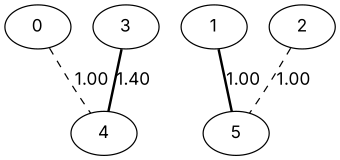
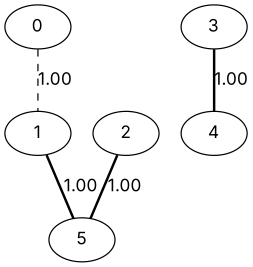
edge "3" -- "4": label "1.40" -> "1.00"
edge "0" -- "4": now "0" -- "1"
edge "2" -- "5": style dashed -> bold
